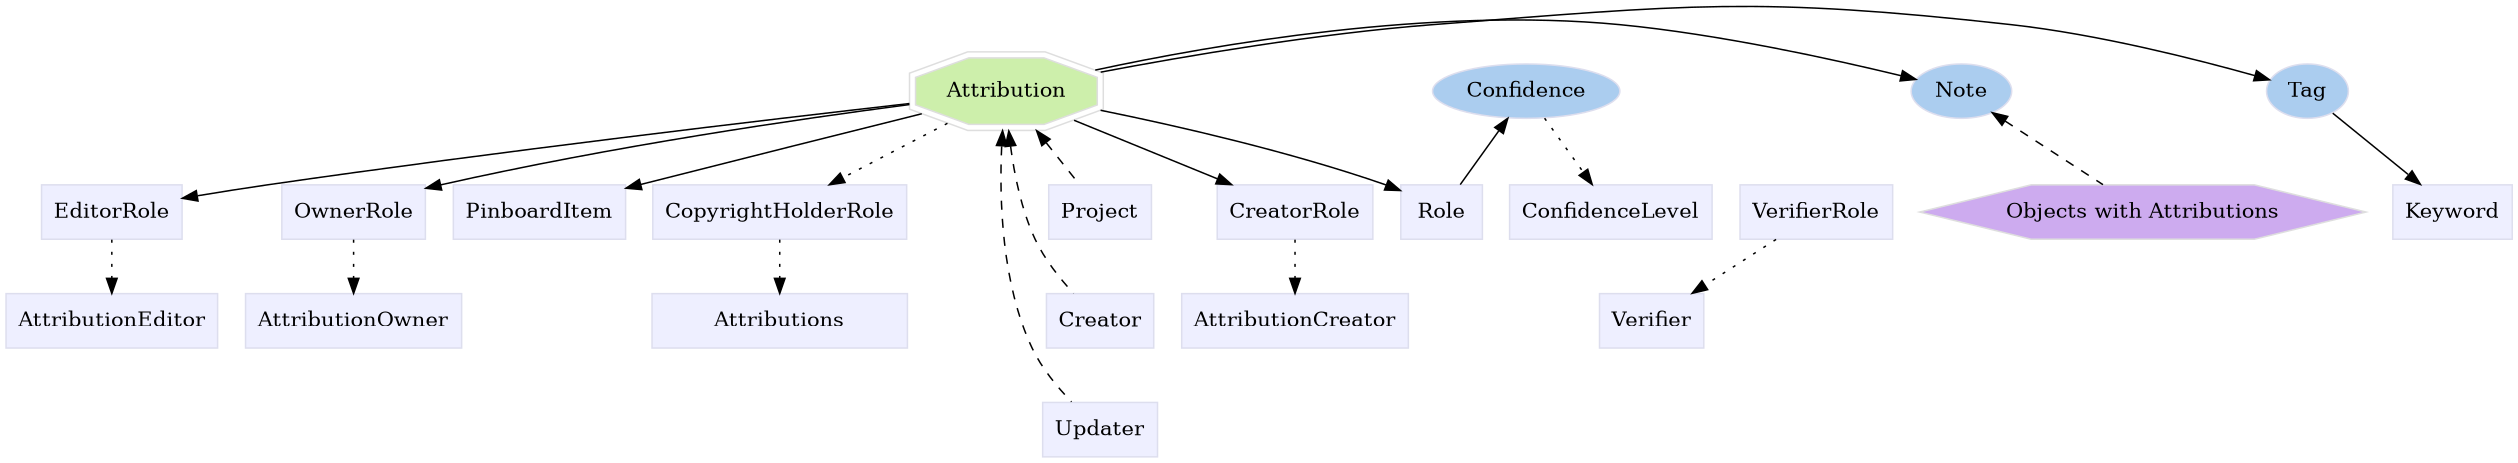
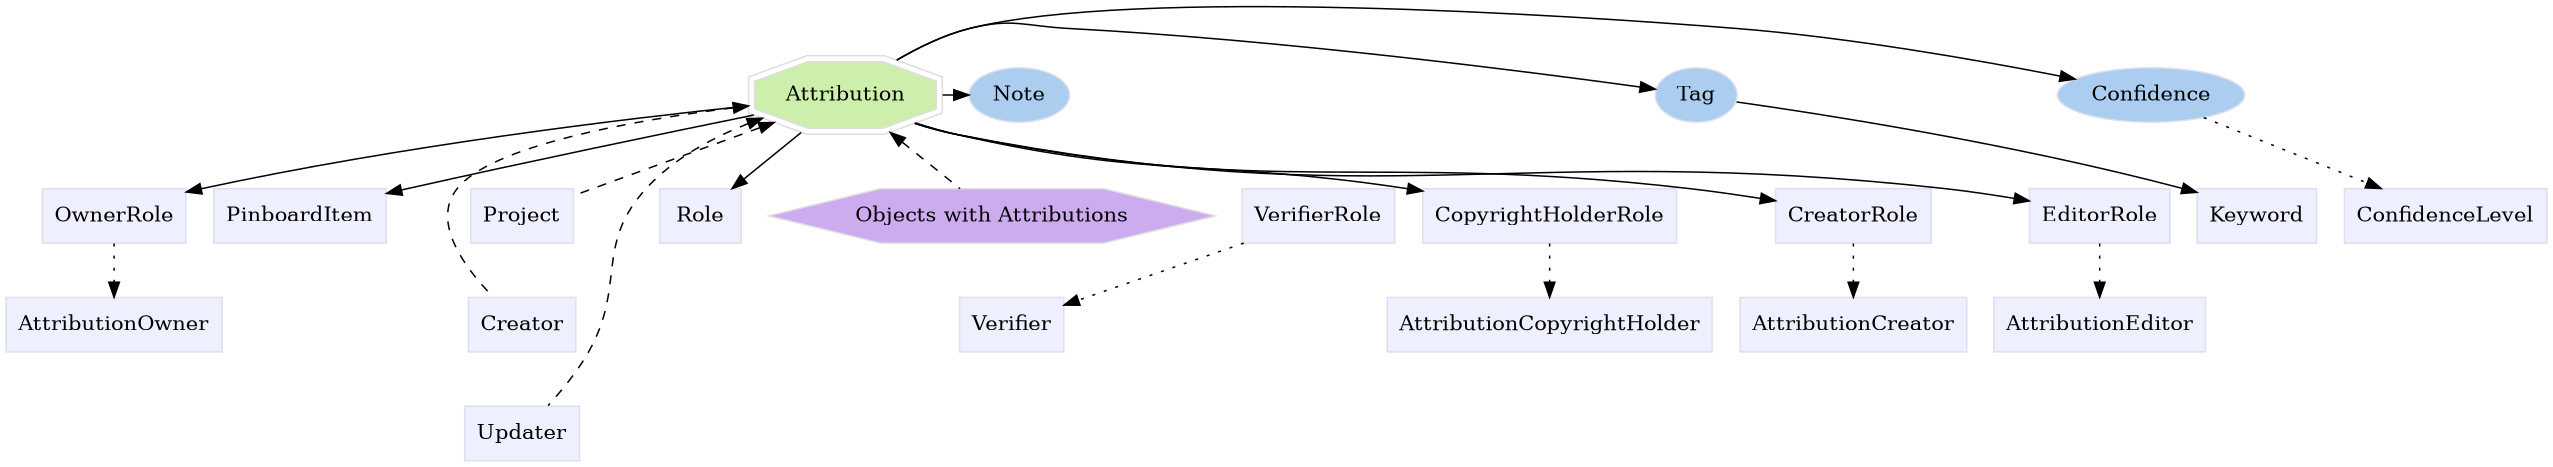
edge "Attribution" -> "CopyrightHolderRole": style dotted -> solid
edge "Objects with Attributions" -> "Note": now "Objects with Attributions" -> "Attribution"
edge "Role" -> "Confidence": now "Attribution" -> "Confidence"
node "Attributions": label "Attributions" -> "AttributionCopyrightHolder"
